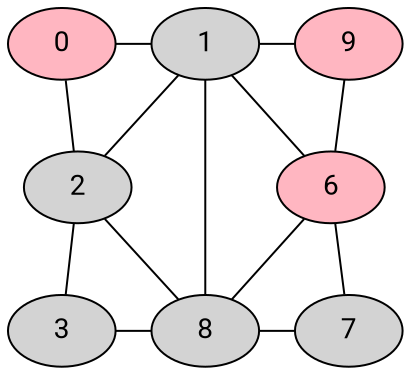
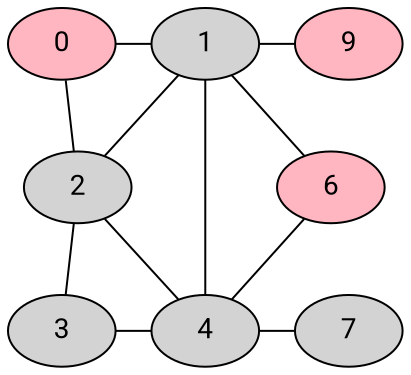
edge "9" -- "6": removed
edge "6" -- "7": removed
node "8": label "8" -> "4"
